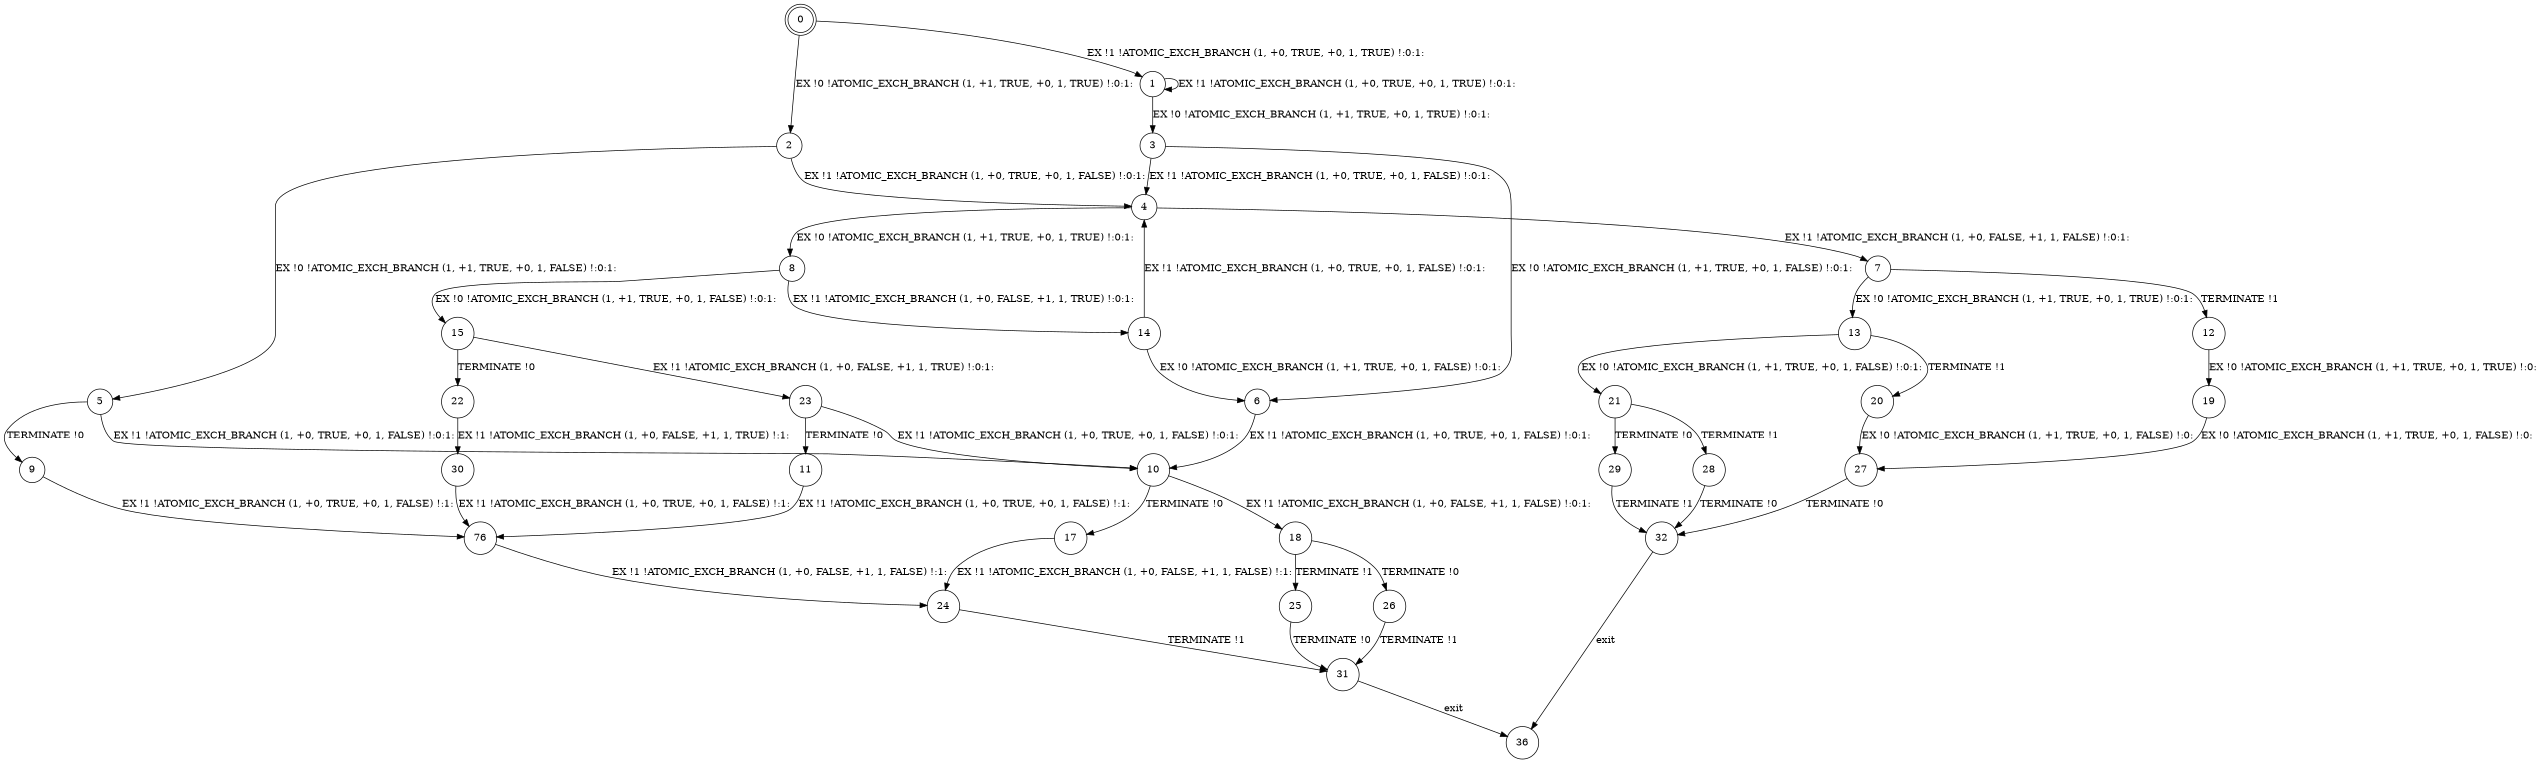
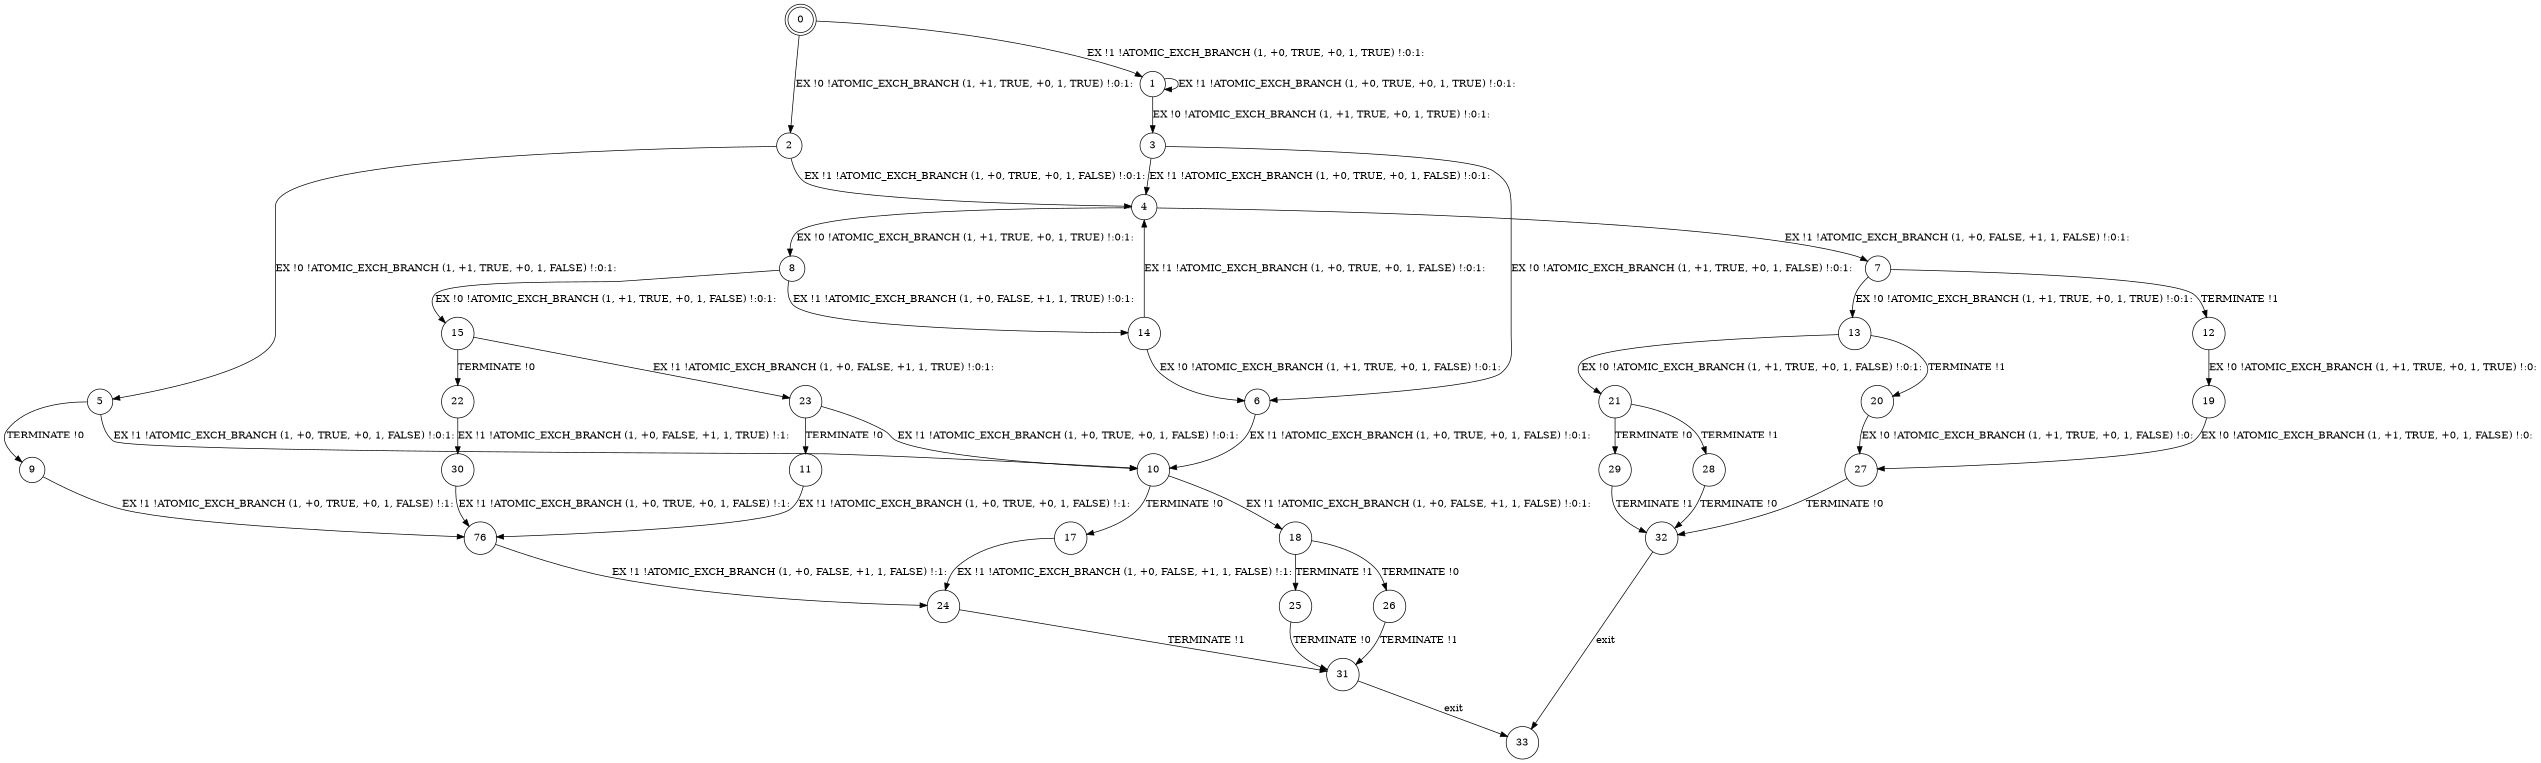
node "36": label "36" -> "33"
